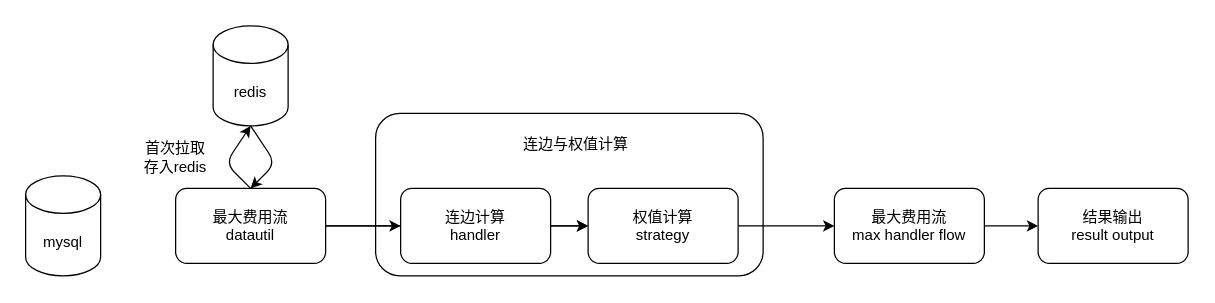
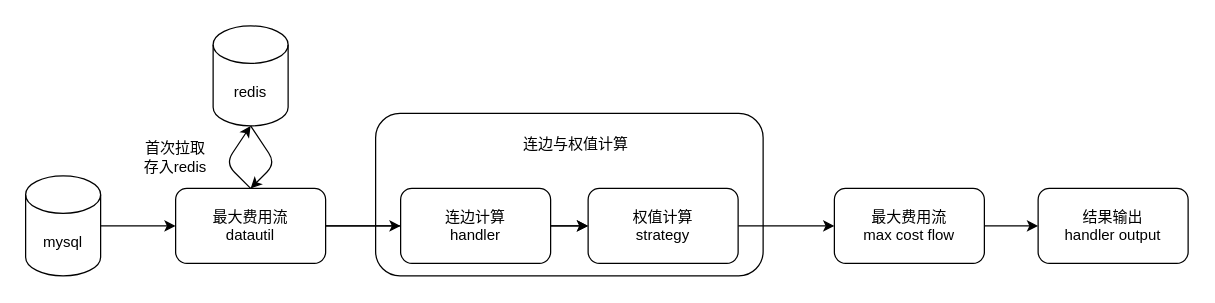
edge "mysql" -> "最大费用流 datautil": added
node "最大费用流 max handler flow": label "最大费用流 max handler flow" -> "最大费用流 max cost flow"
node "结果输出 result output": label "结果输出 result output" -> "结果输出 handler output"
